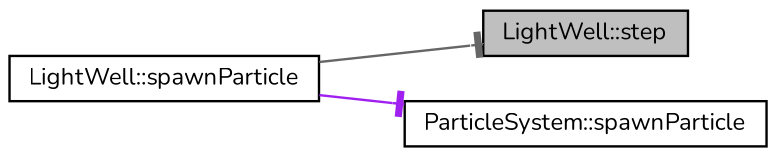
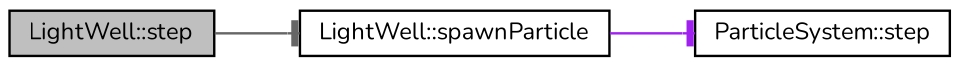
edge "LightWell::spawnParticle" -> "LightWell::step": reversed
node "ParticleSystem::spawnParticle": label "ParticleSystem::spawnParticle" -> "ParticleSystem::step"
